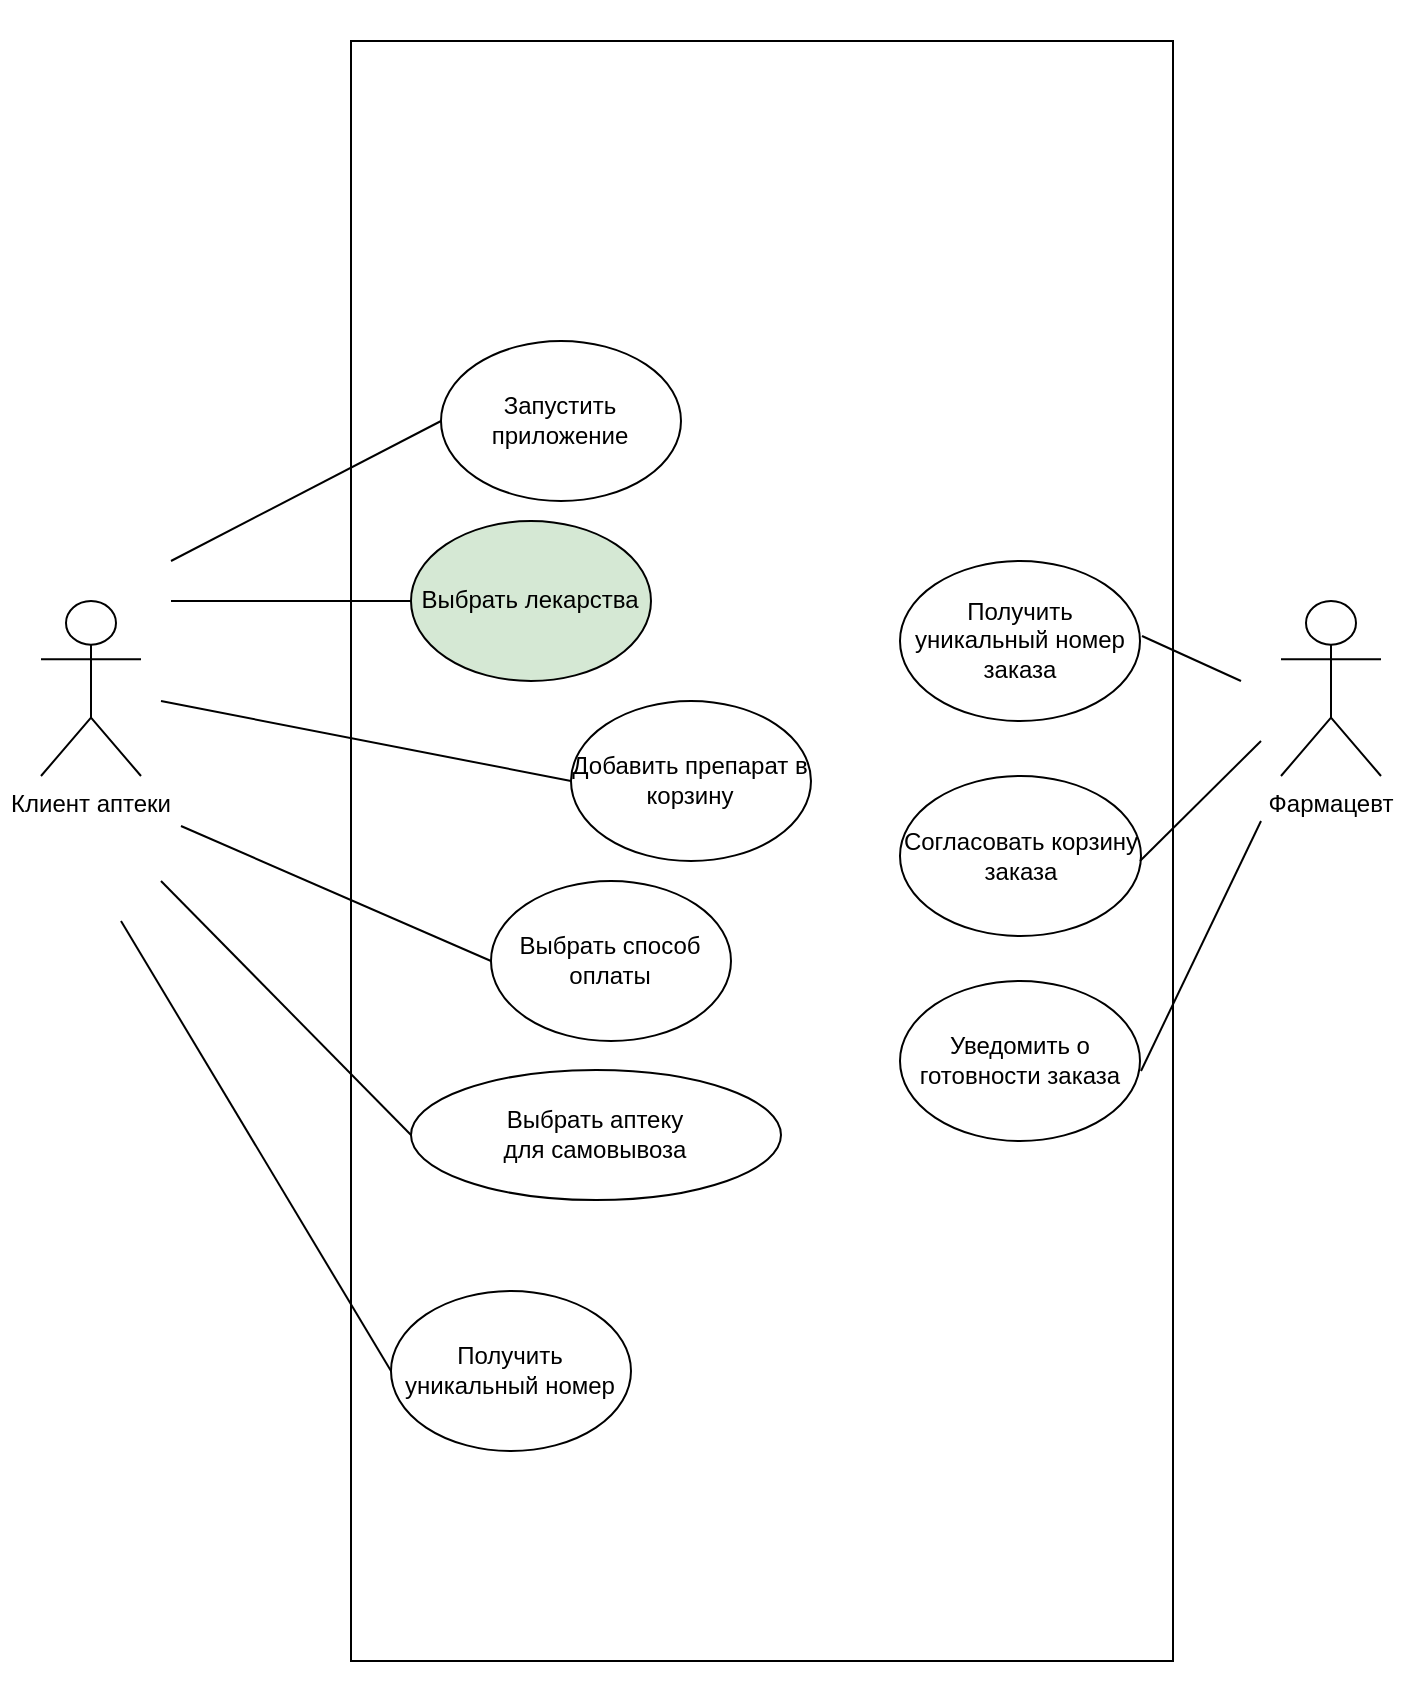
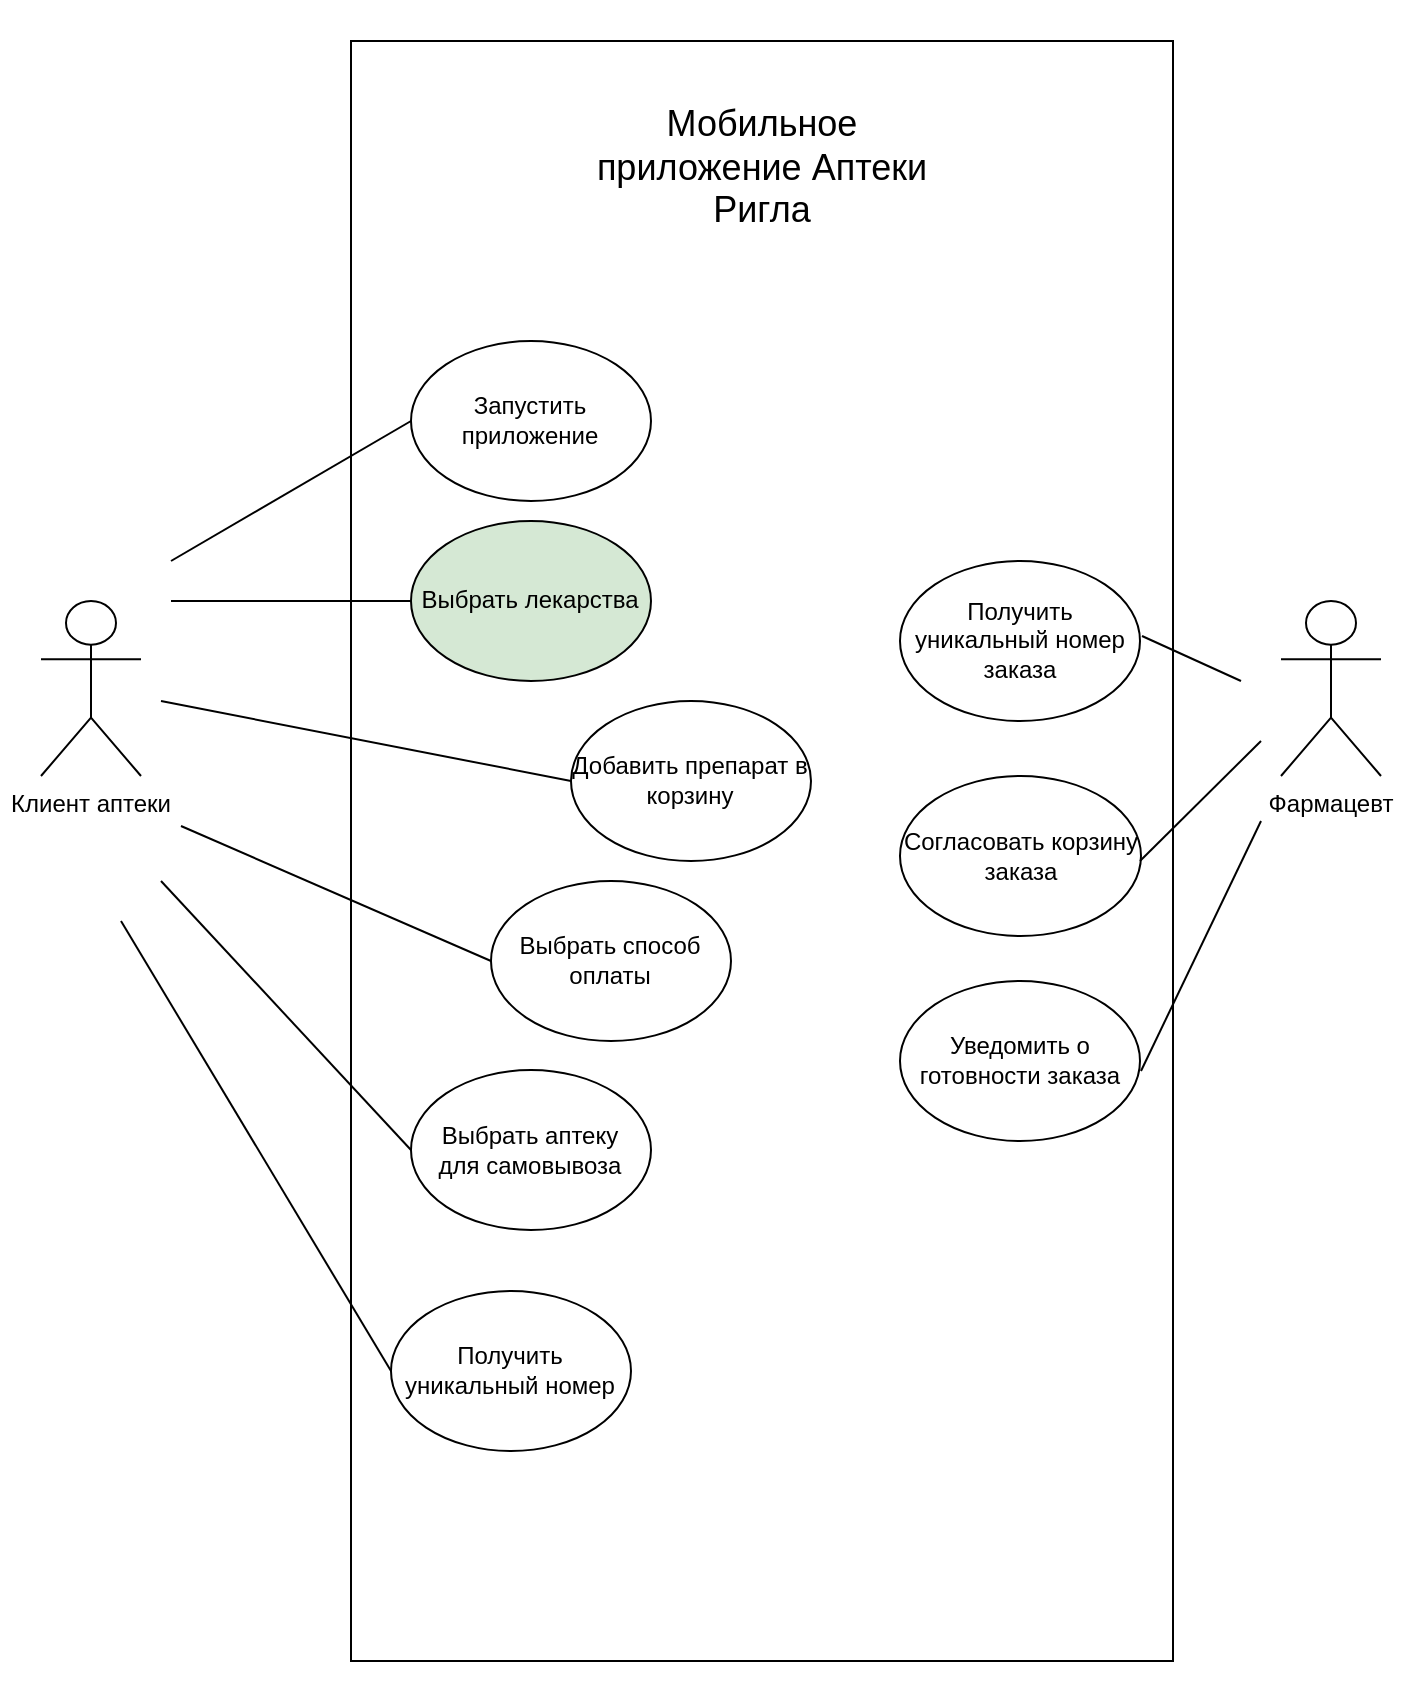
node "Мобильное приложение Аптеки Ригла": added
node "Запустить приложение": moved (561, 421) -> (531, 421)
node "Выбрать аптеку для самовывоза": size 370x130 -> 240x160
